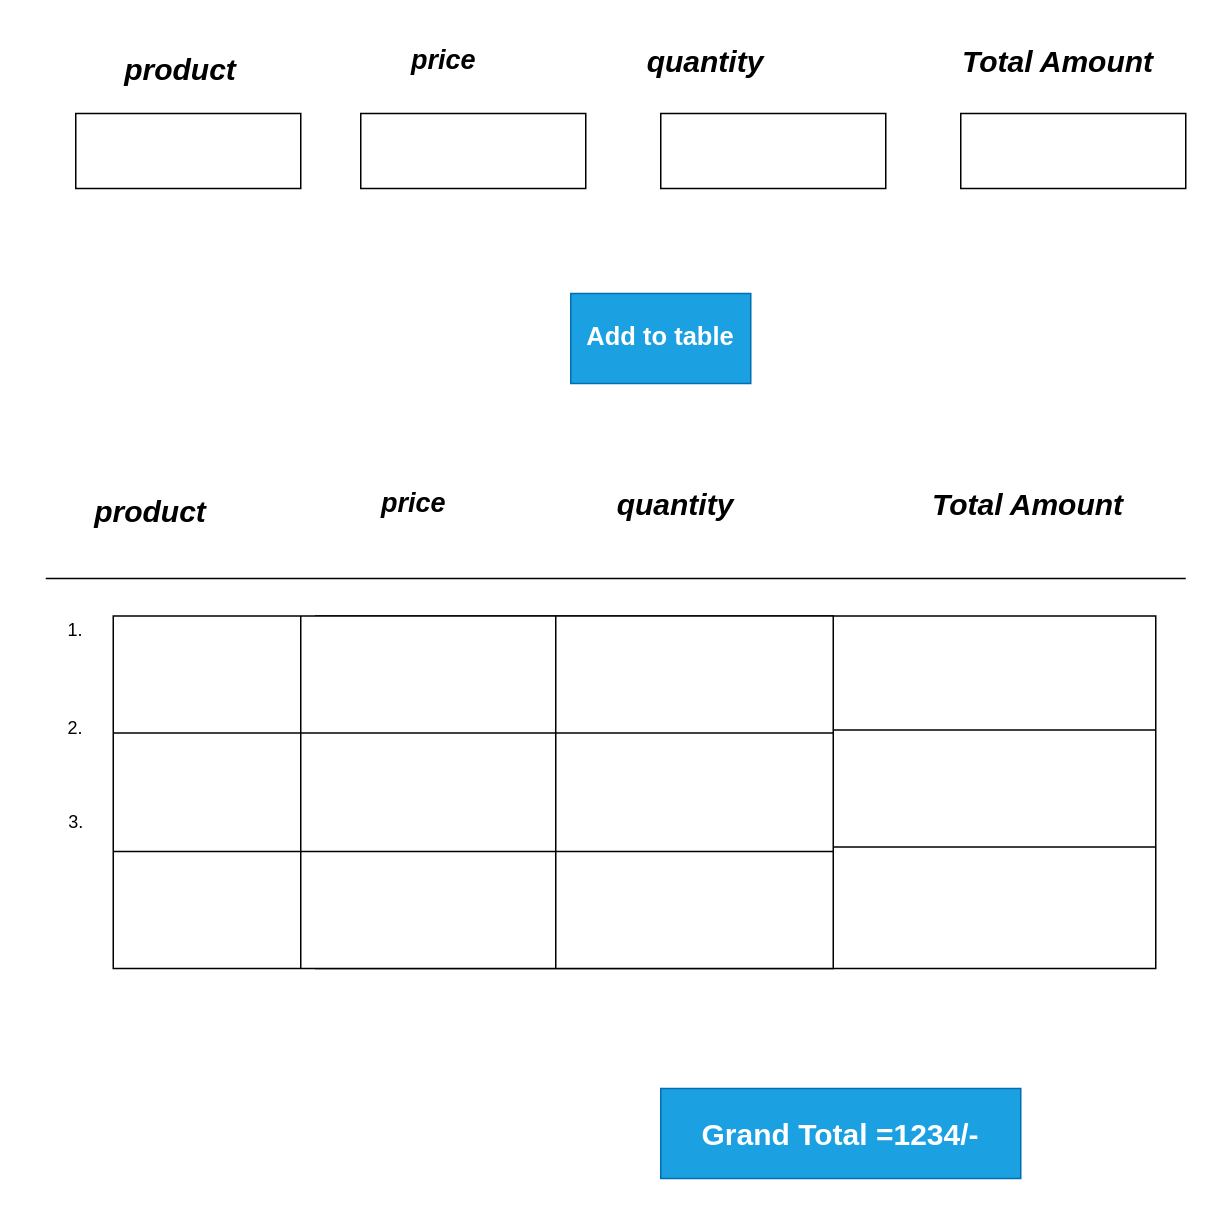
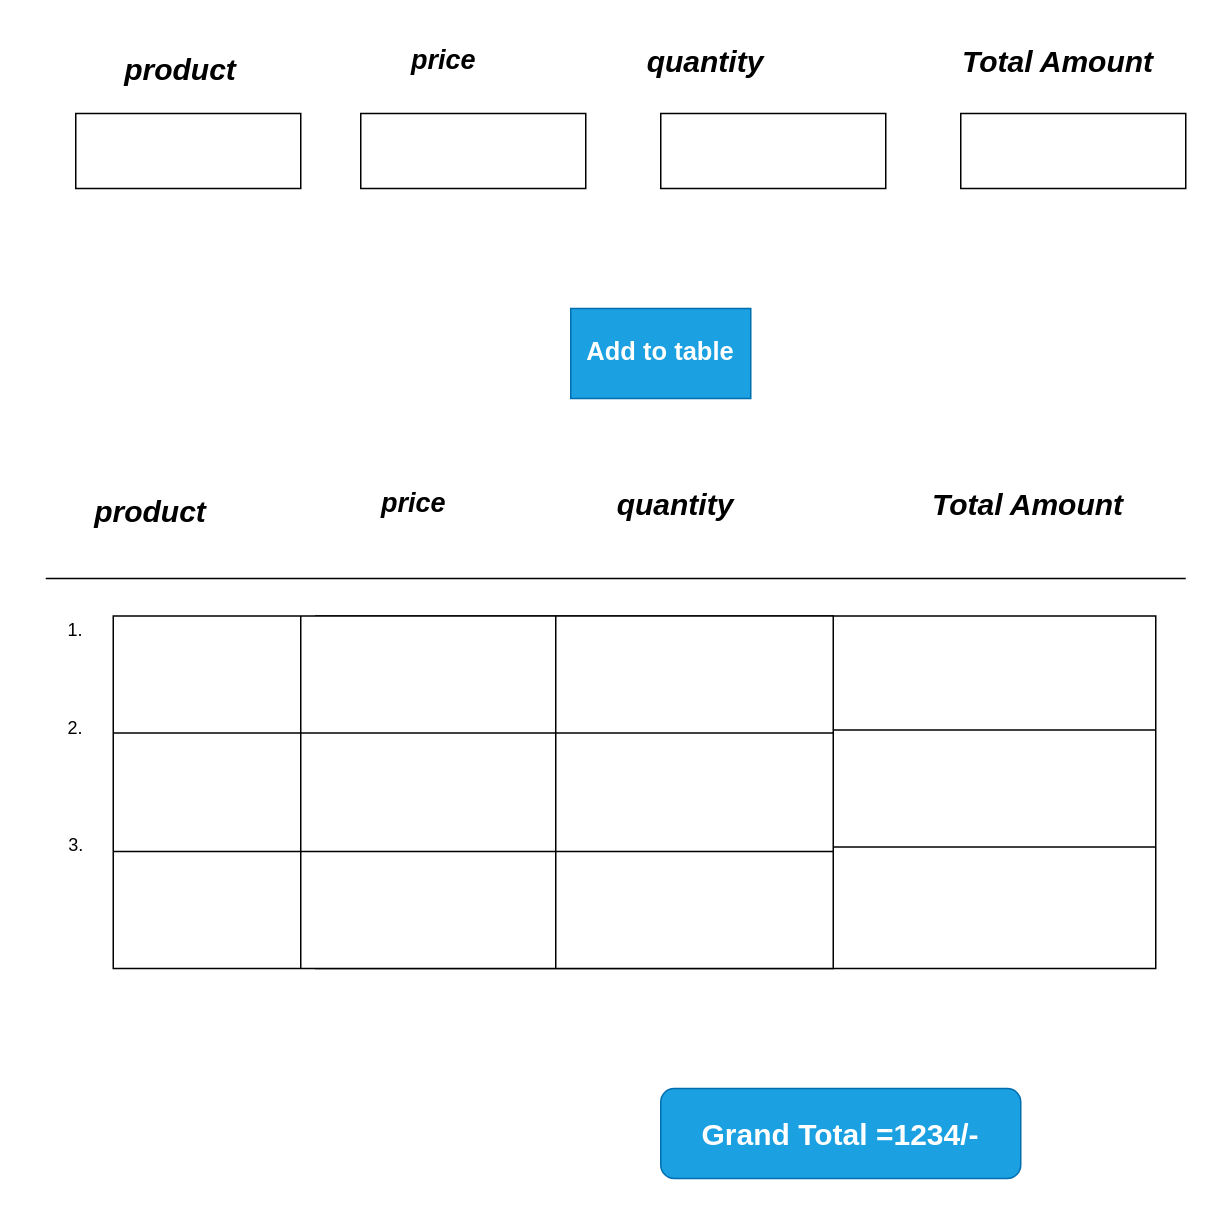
node "Add to table": moved (661, 338) -> (661, 353)
node "3.": moved (76, 823) -> (76, 845)
node "Grand Total =1234/-": shape rectangle -> rounded rectangle
